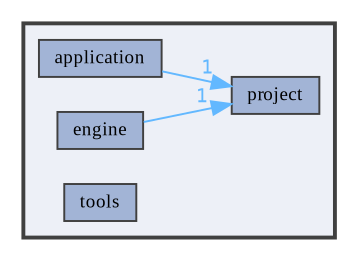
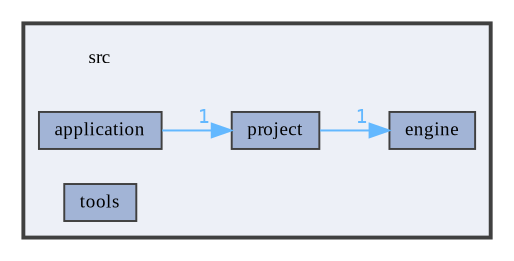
node "src": added
edge "engine" -> "project": reversed
